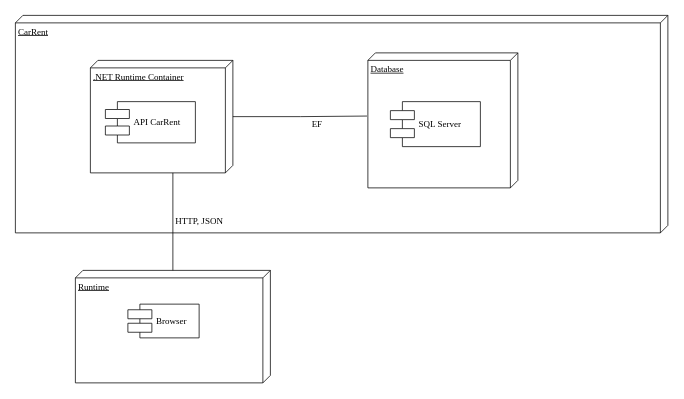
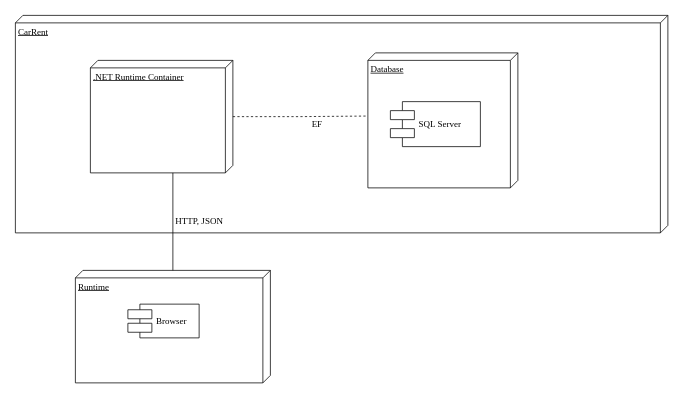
edge ".NET Runtime Container" -- "Database": style solid -> dashed
node "API CarRent": removed
